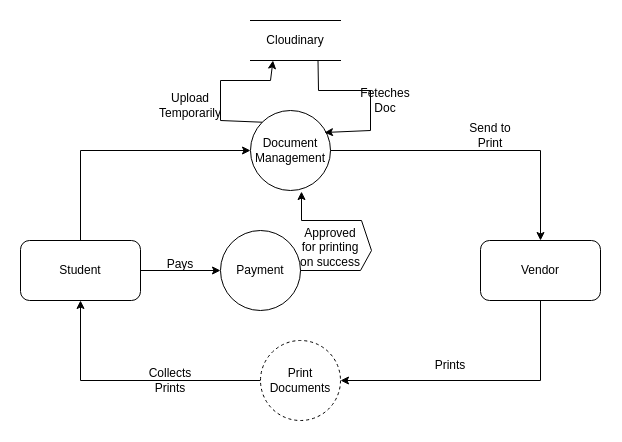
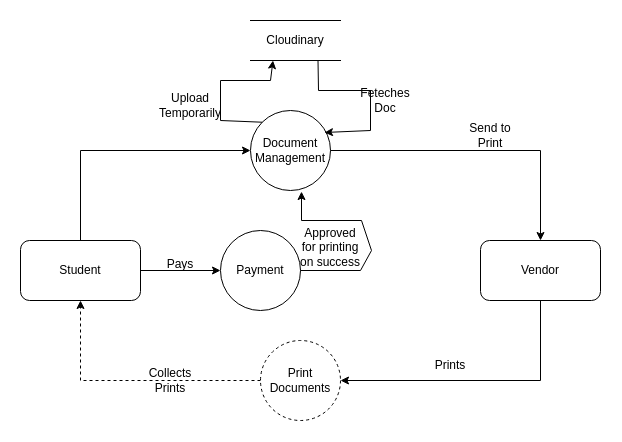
edge "Print Documents" -> "Student": style solid -> dashed
